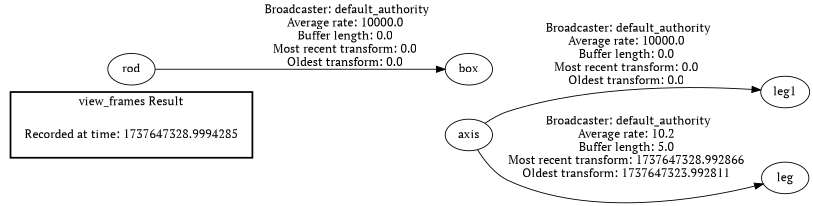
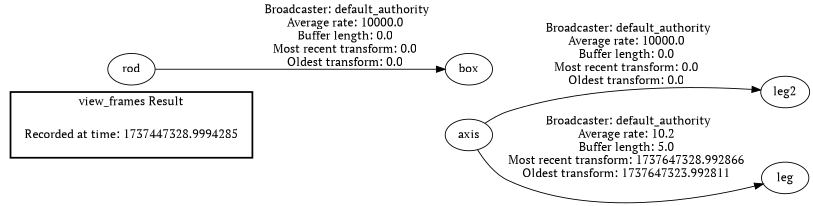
node "leg1": label "leg1" -> "leg2"
node "Recorded at time: 1737647328.9994285": label "Recorded at time: 1737647328.9994285" -> "Recorded at time: 1737447328.9994285"
